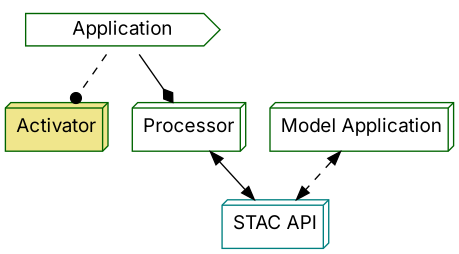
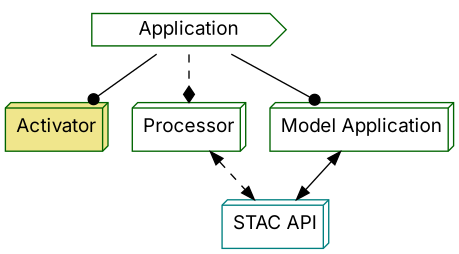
edge "Application" -> "Processor": style solid -> dashed
edge "Application" -> "Activator": style dashed -> solid
edge "Application" -> "Model Application": added
edge "Processor" -- "STAC API": style solid -> dashed
edge "Model Application" -- "STAC API": style dashed -> solid
